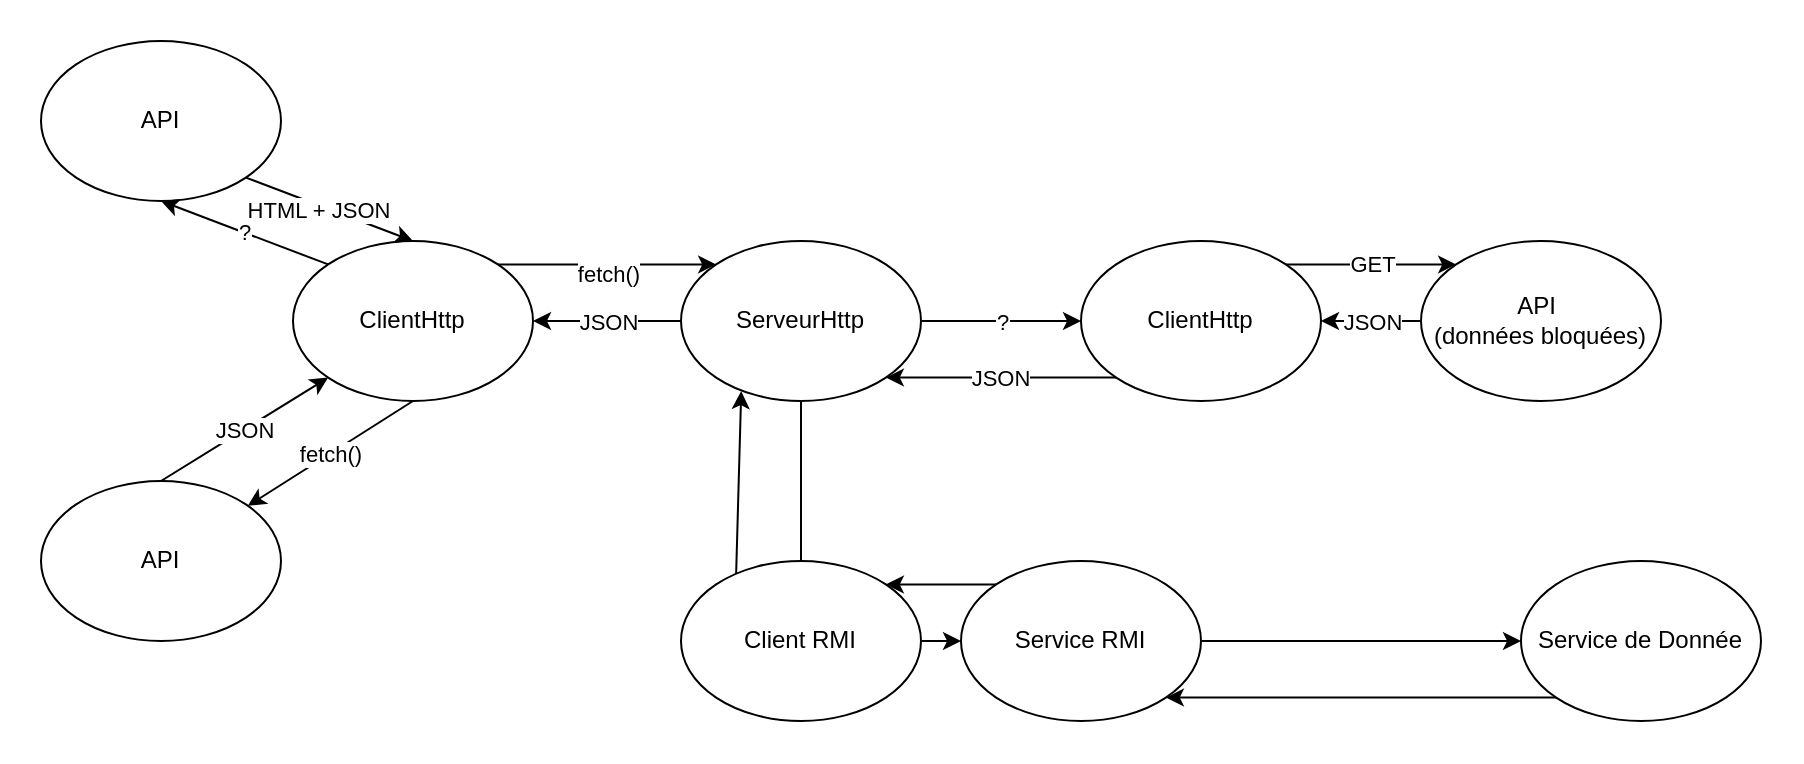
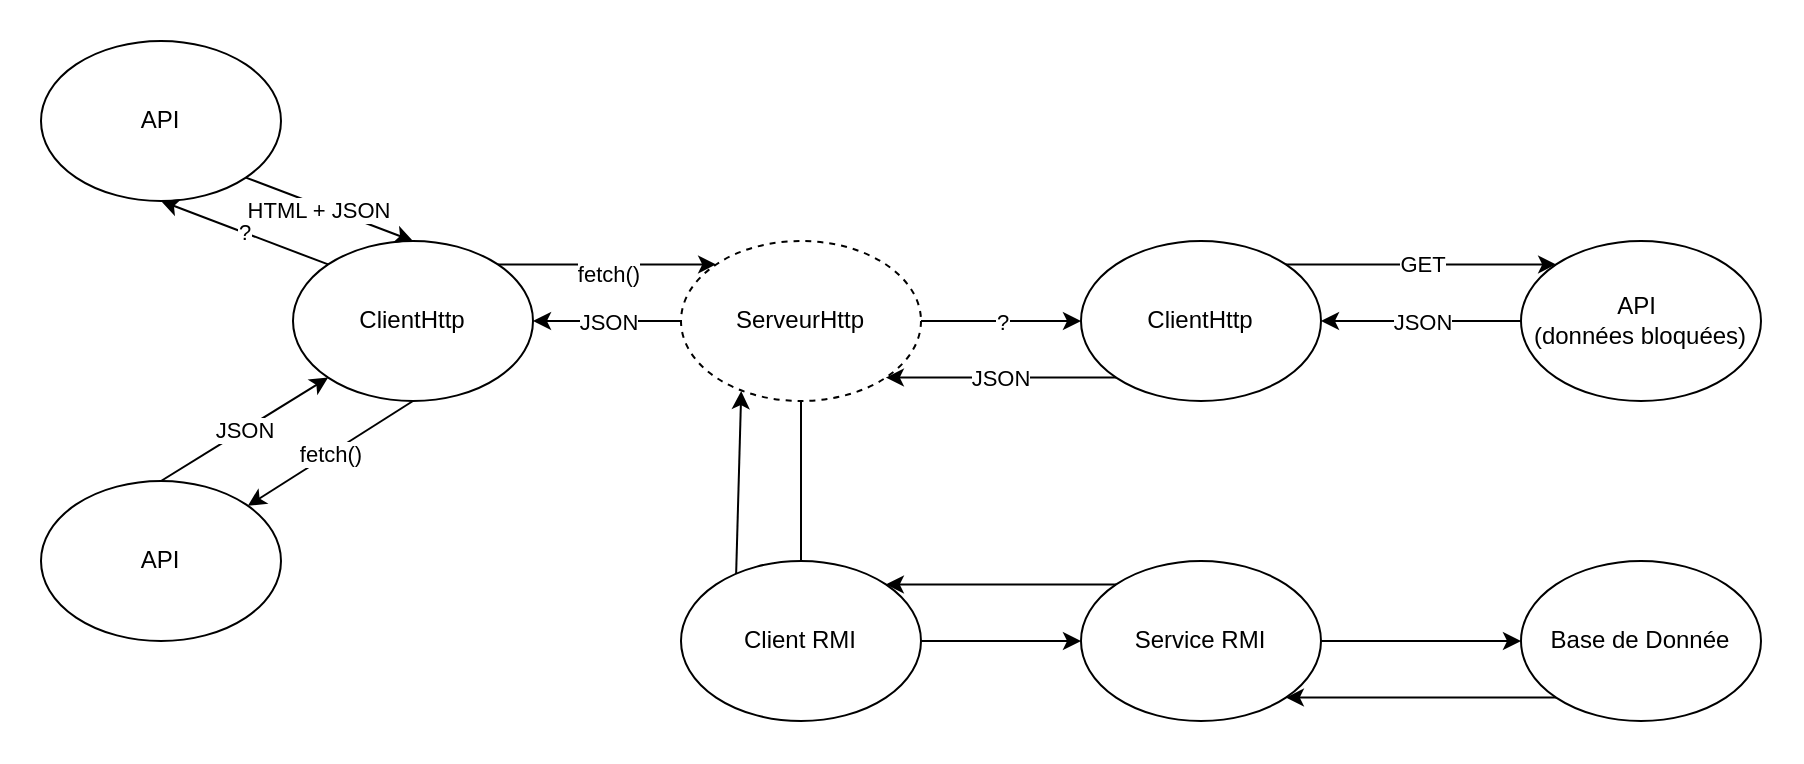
node "ServeurHttp": style solid -> dashed
node "API (données bloquées)": moved (1541, 321) -> (1641, 321)
node "Service RMI": moved (1081, 641) -> (1201, 641)
node "Service de Donnée": label "Service de Donnée" -> "Base de Donnée"
